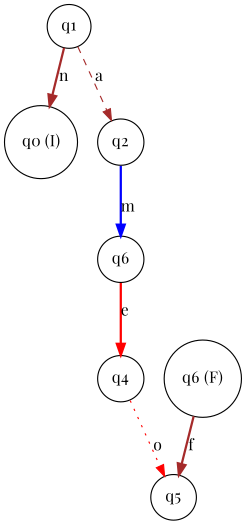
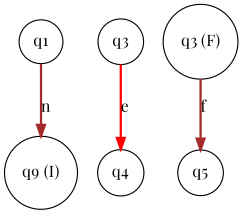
node "q0 (I)": label "q0 (I)" -> "q9 (I)"
node "q2": removed
node "q6": label "q6" -> "q3"
node "q6 (F)": label "q6 (F)" -> "q3 (F)"
edge "q4" -> "q5": removed, label "o"
